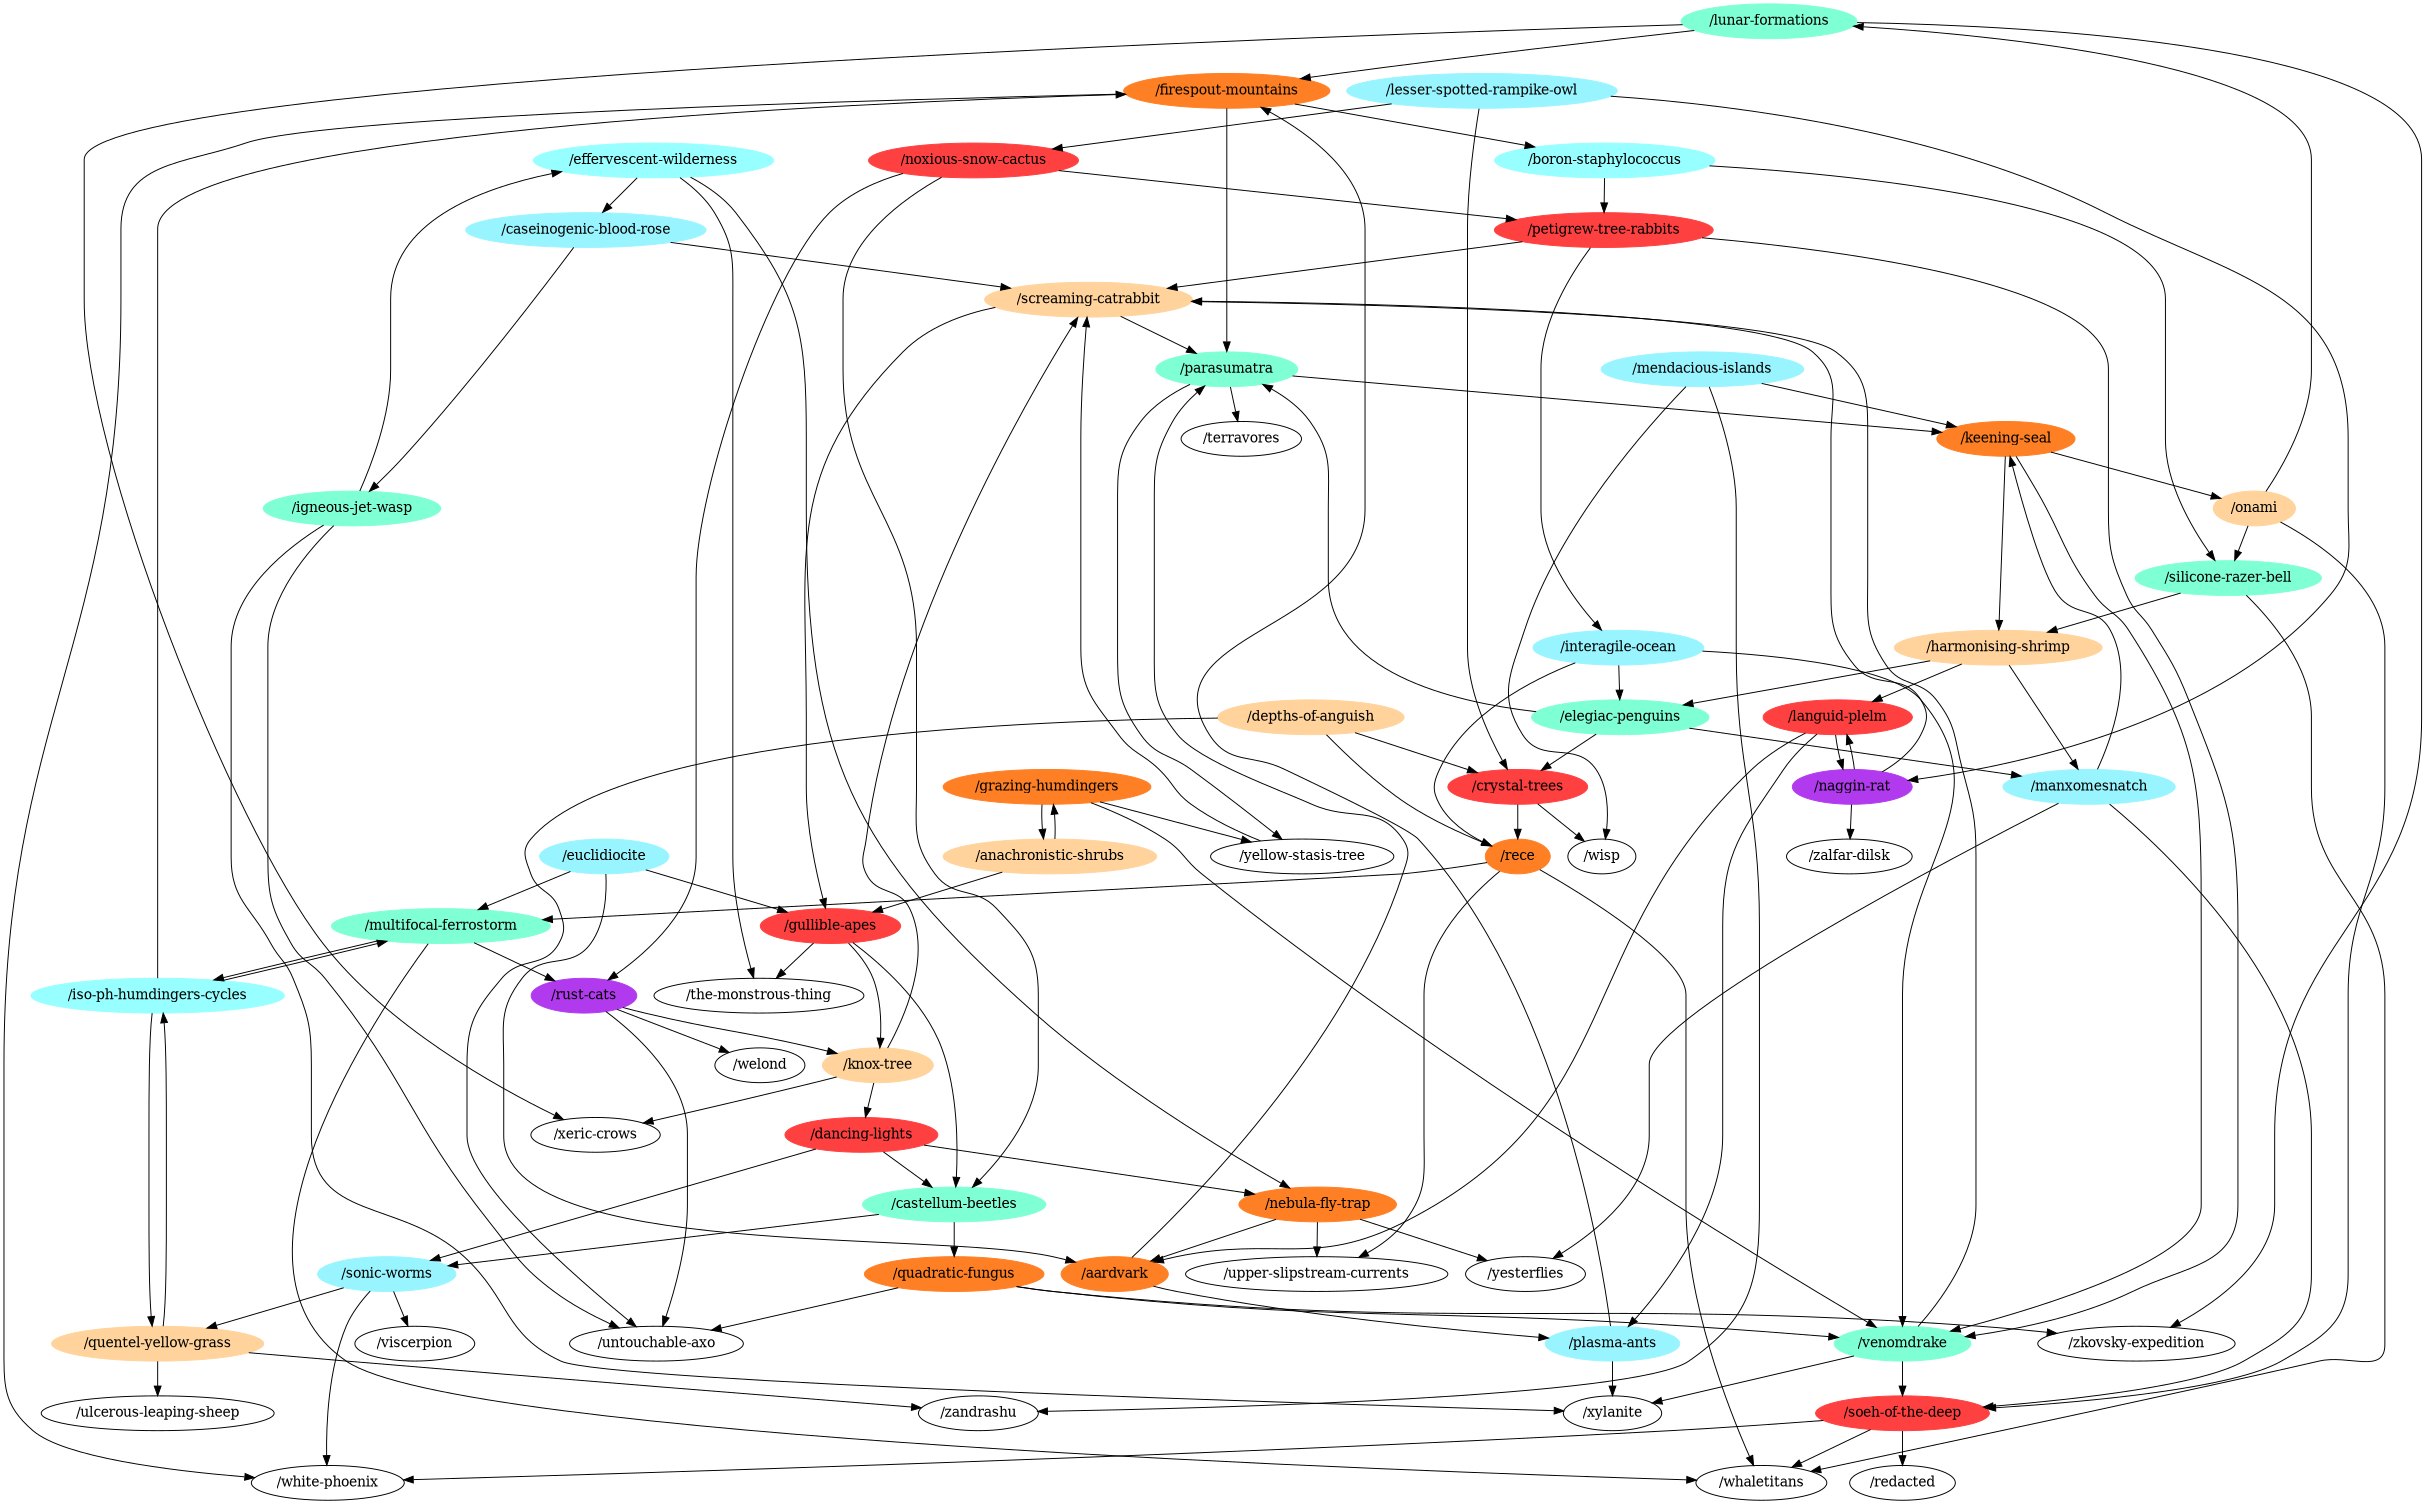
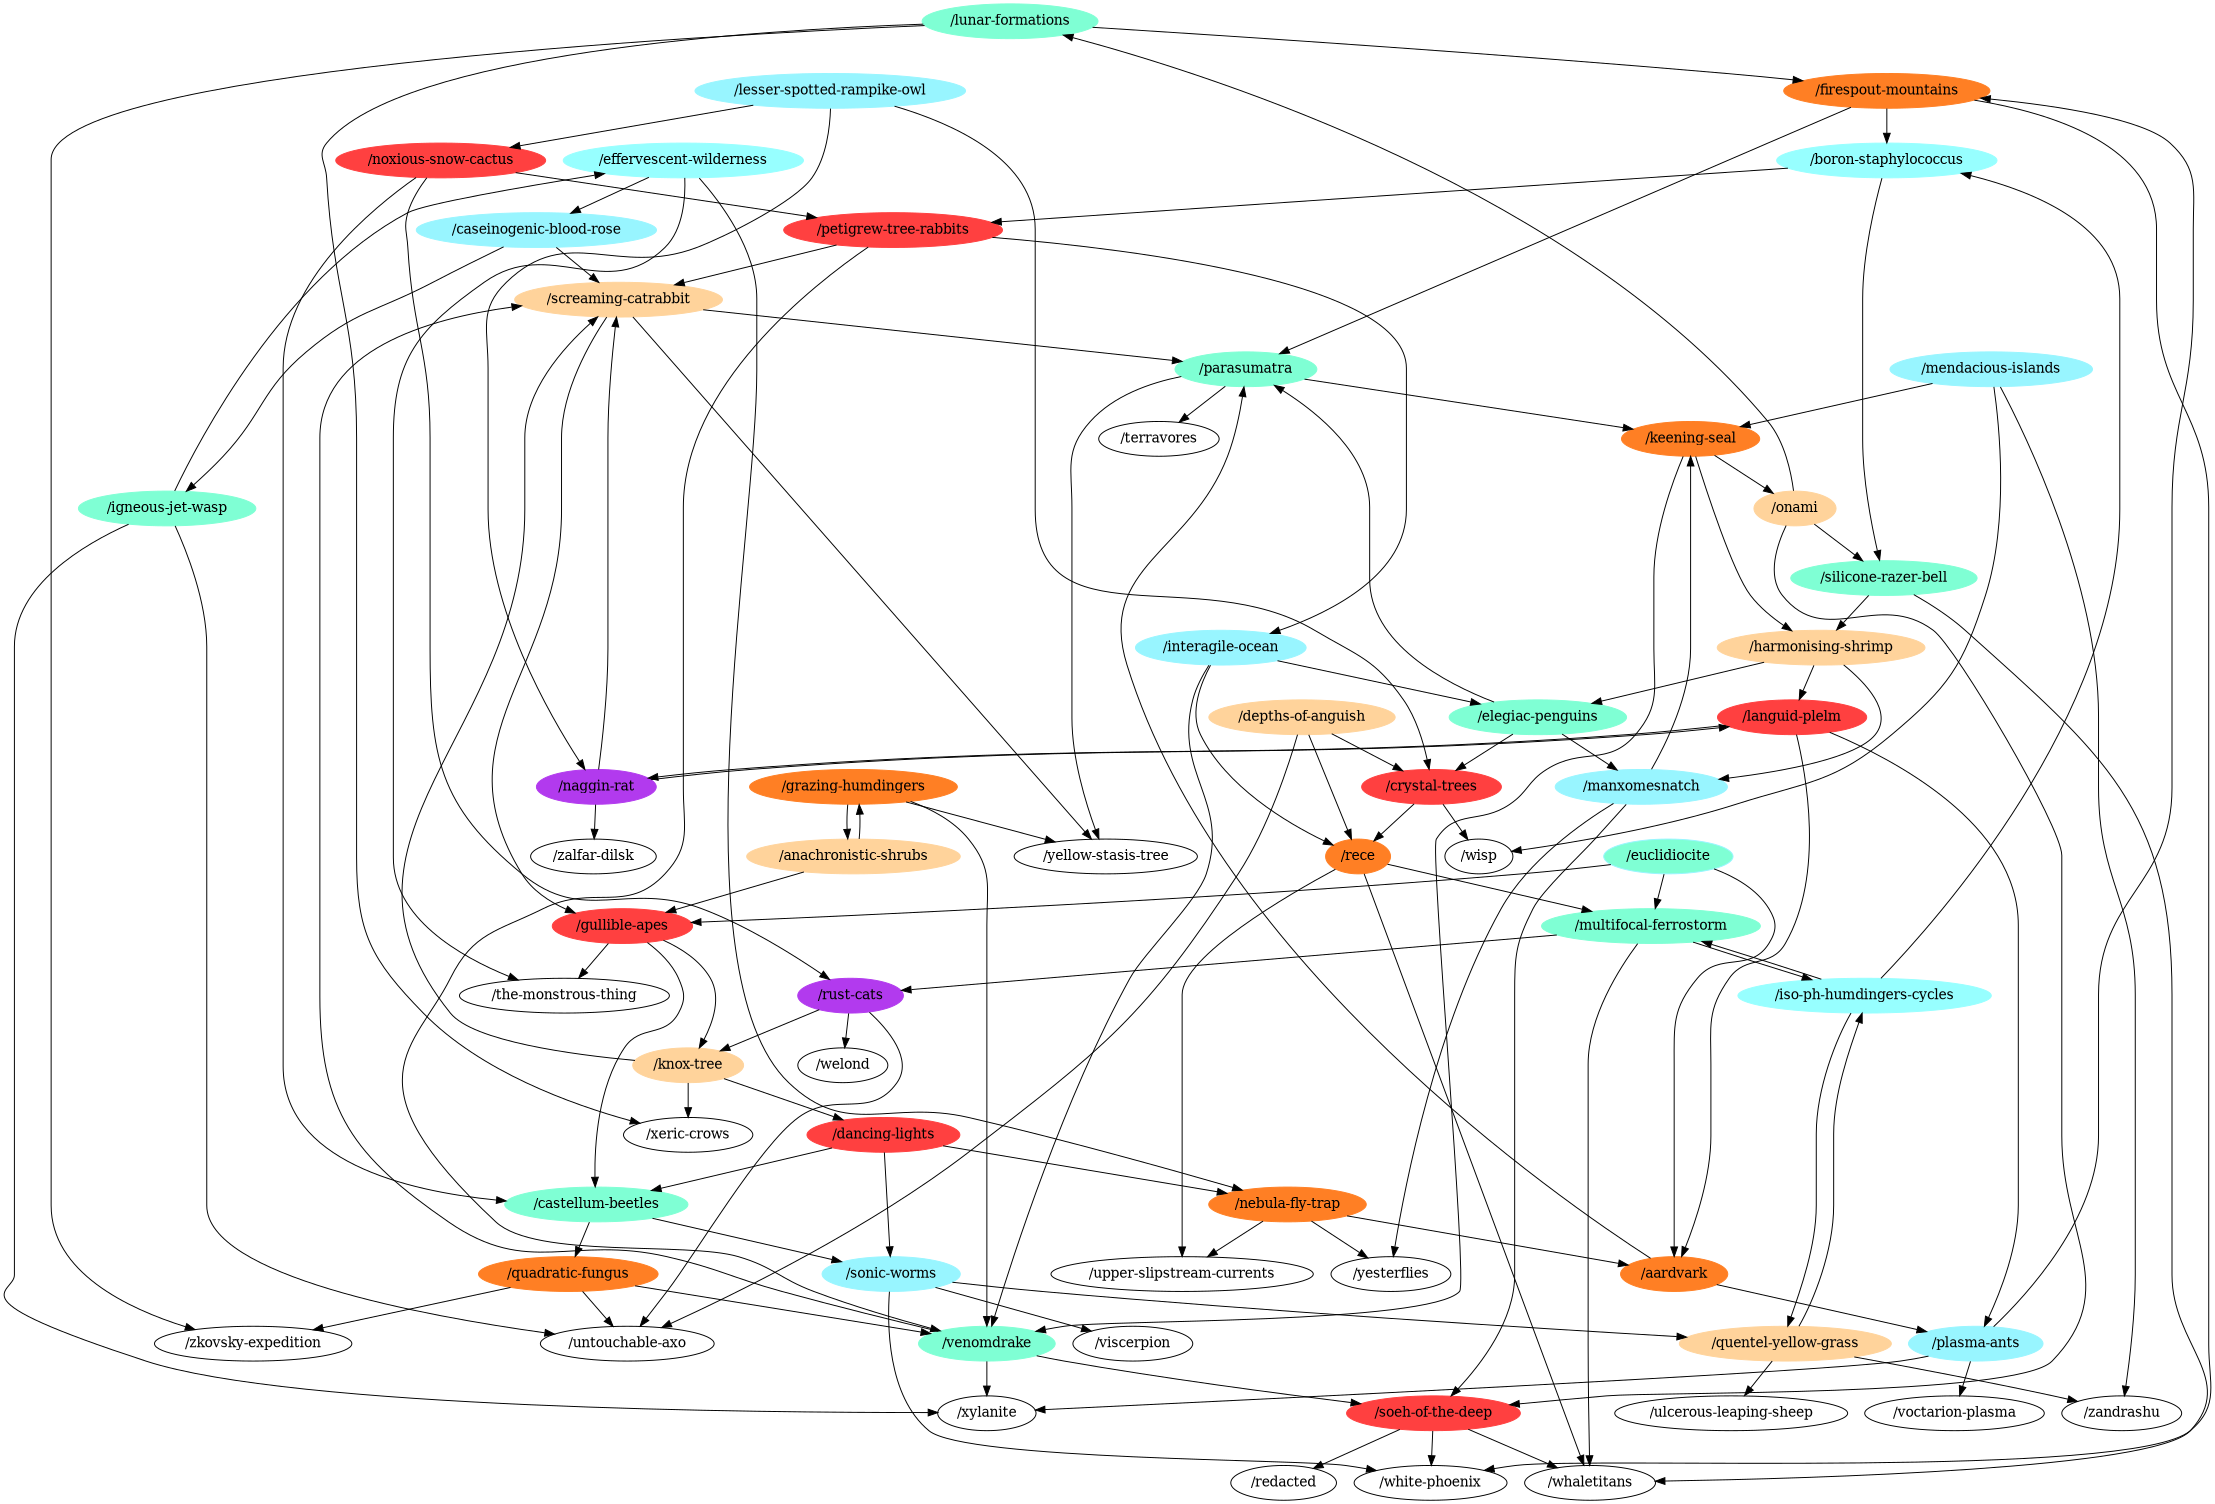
edge "/iso-ph-humdingers-cycles" -> "/firespout-mountains": now "/iso-ph-humdingers-cycles" -> "/boron-staphylococcus"
edge "/yellow-stasis-tree" -> "/screaming-catrabbit": reversed
node "/euclidiocite": fillcolor cadetblue1 -> aquamarine
node "/voctarion-plasma": added
